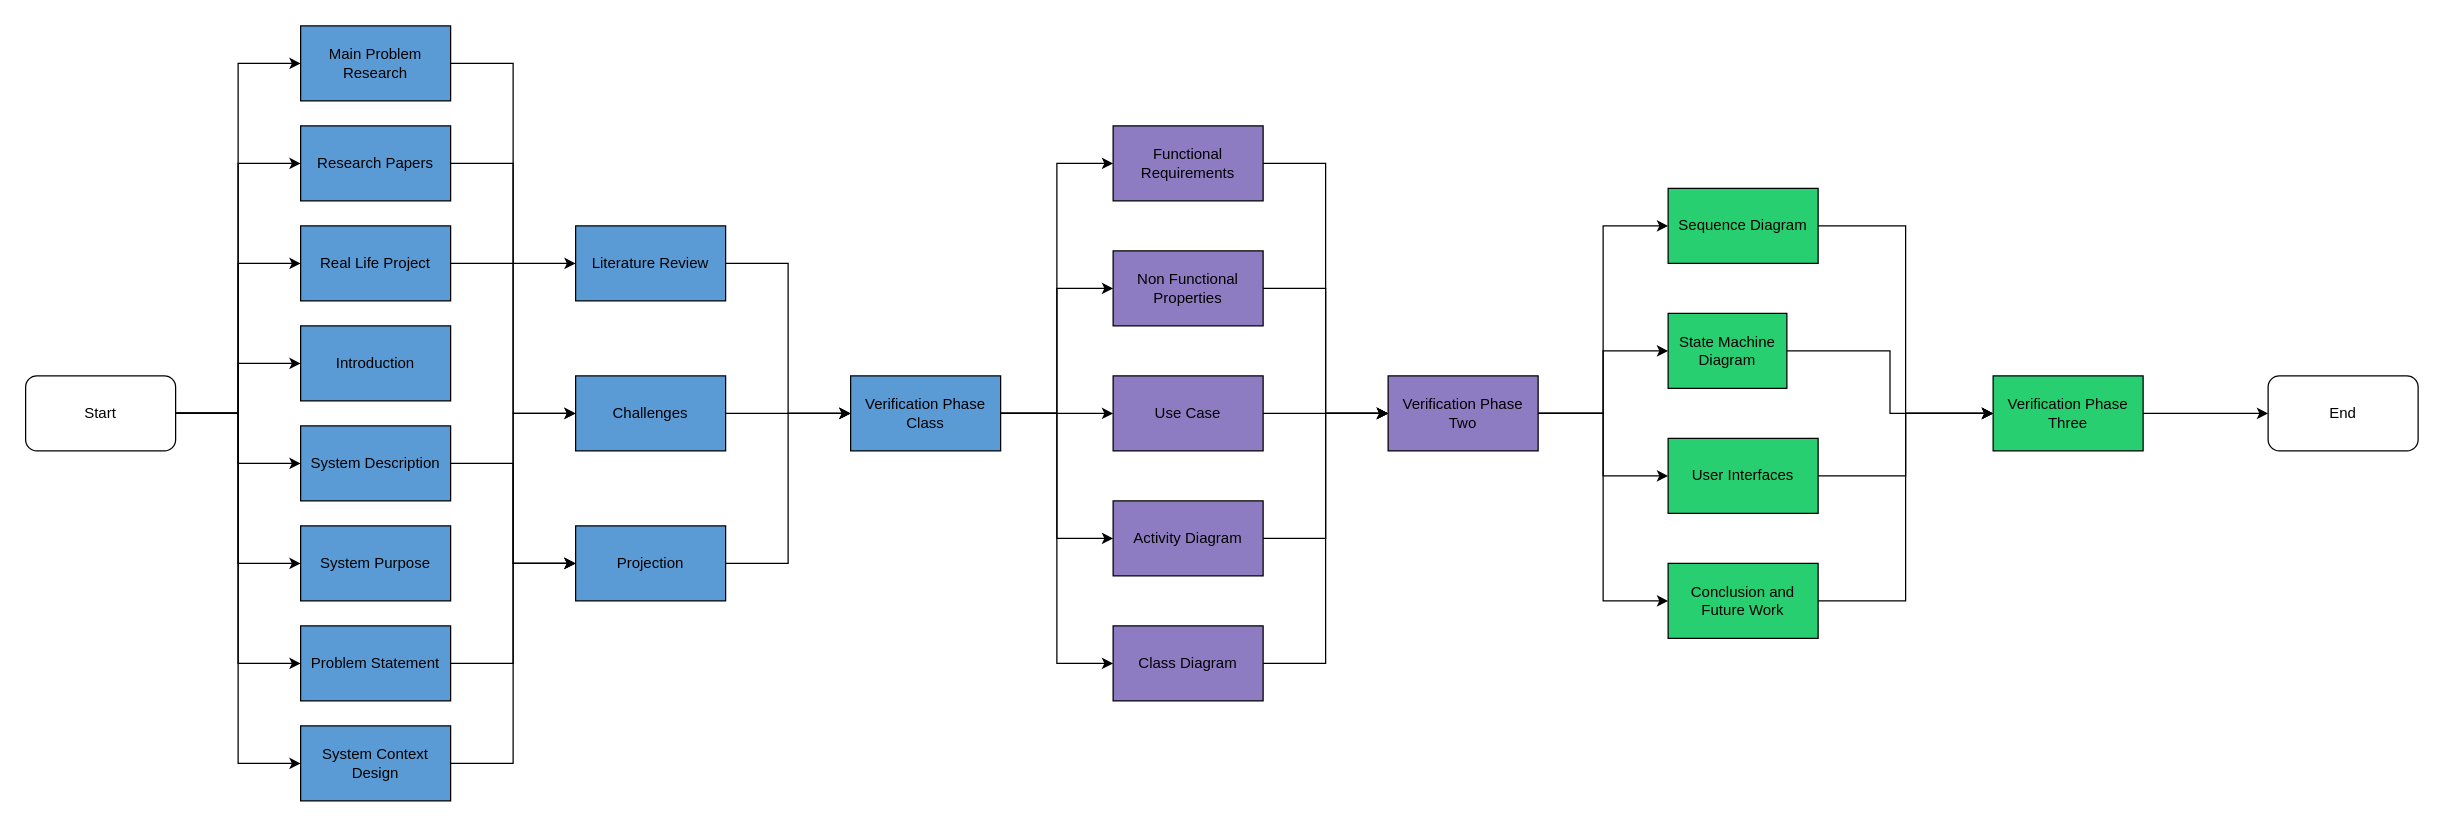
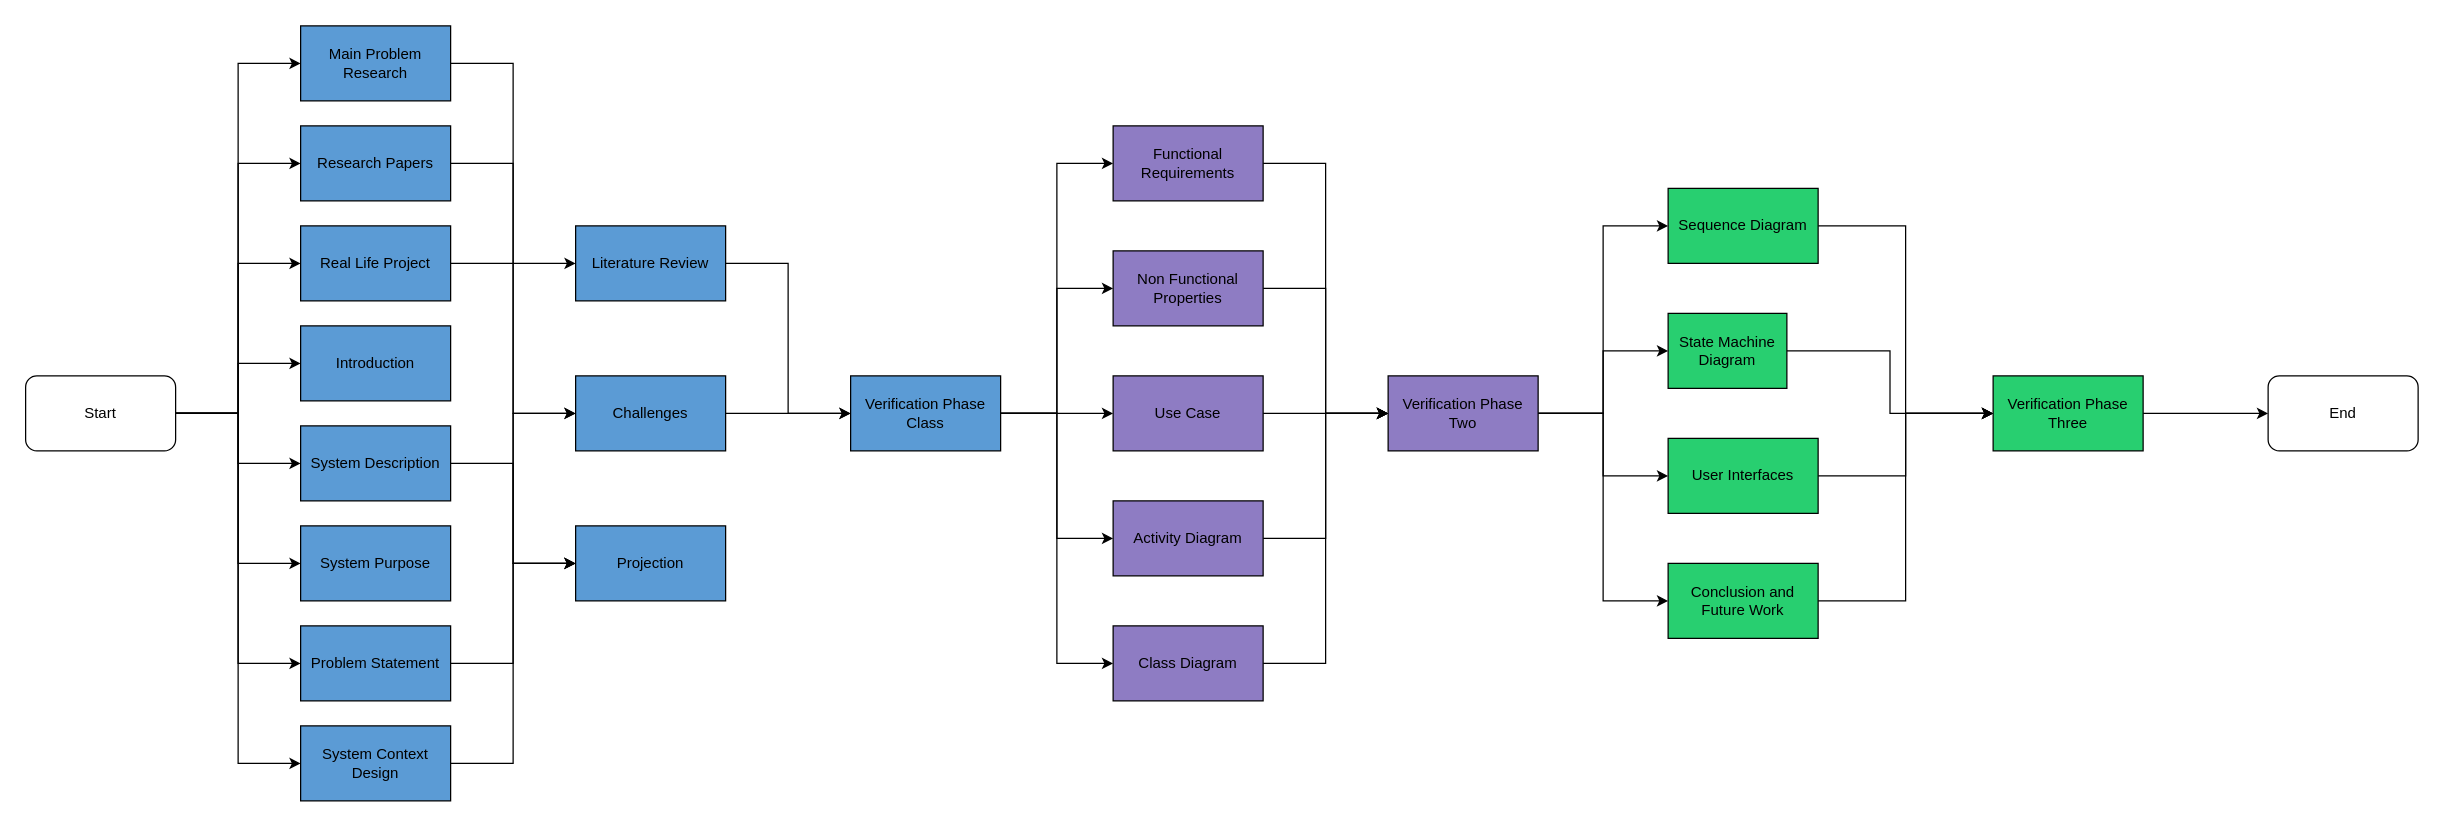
edge "Projection" -> "Verification Phase Class": removed
